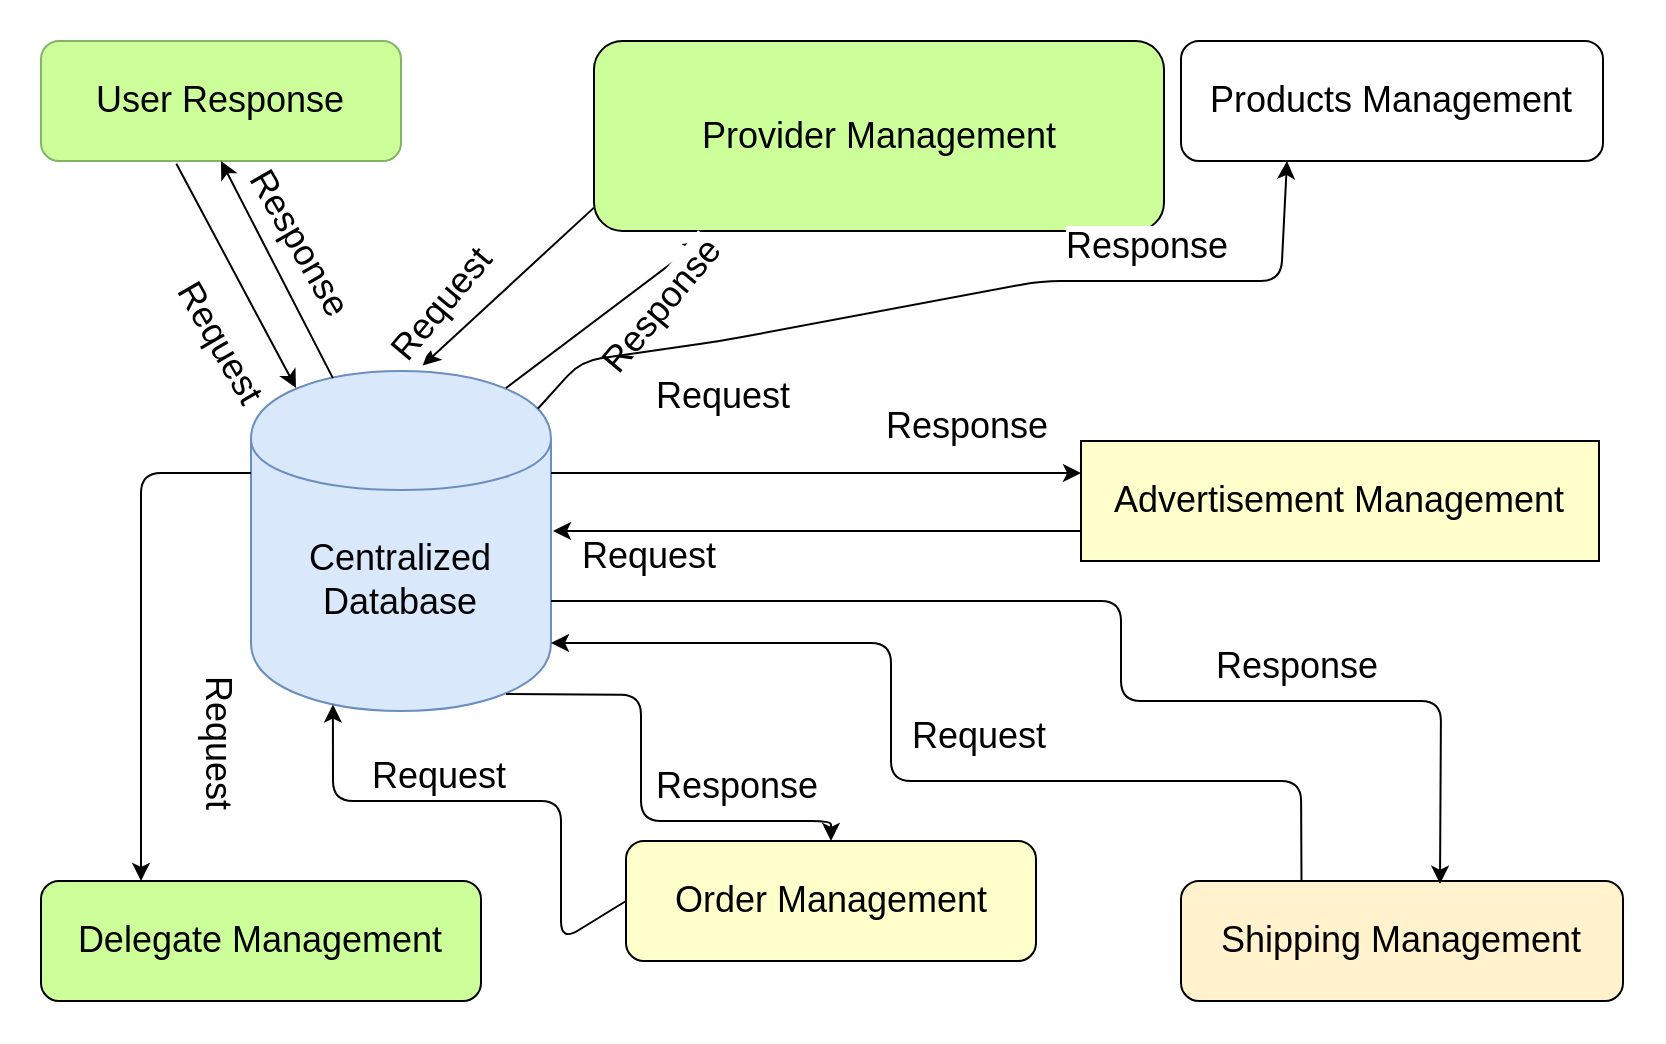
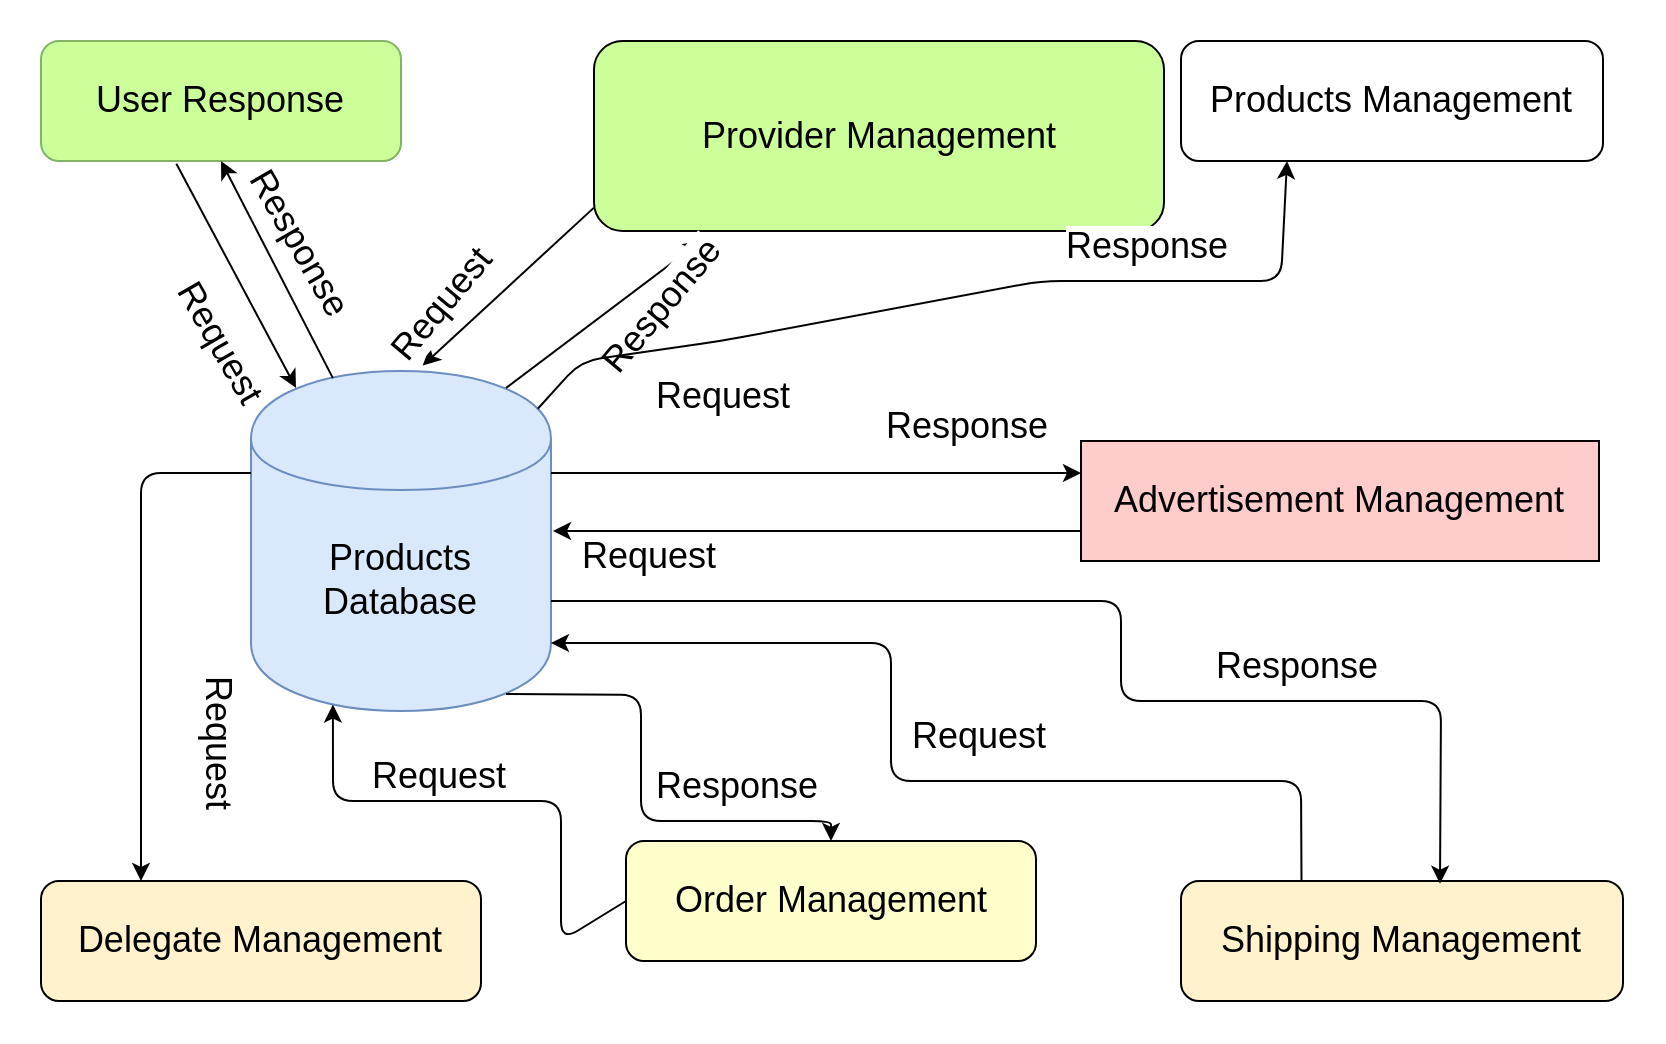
node "Advertisement Management": fillcolor #ffffcc -> #ffcccc
node "Centralized Database": label "Centralized Database" -> "Products Database"
node "Delegate Management": fillcolor #ccff99 -> #fff2cc
